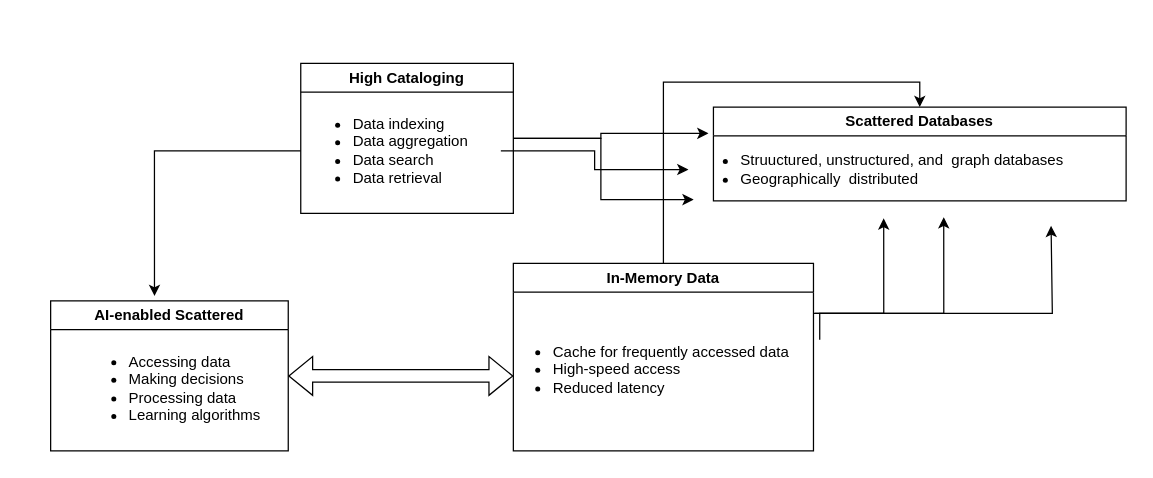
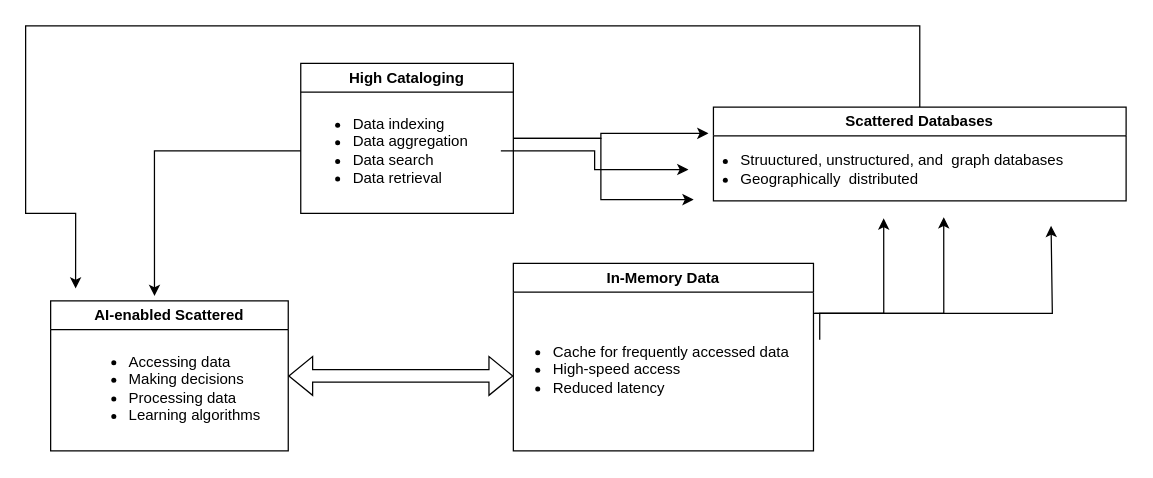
edge "Scattered Databases" -> "AI-enabled Scattered": added
edge "In-Memory Data" -> "Scattered Databases": removed
